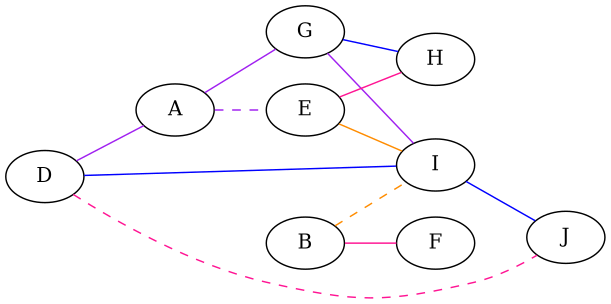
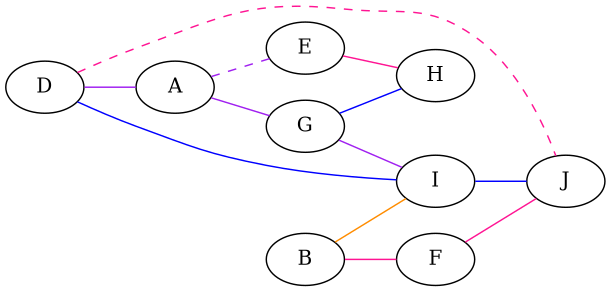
edge "E" -- "I": removed
edge "I" -- "B": style dashed -> solid
edge "J" -- "F": added
